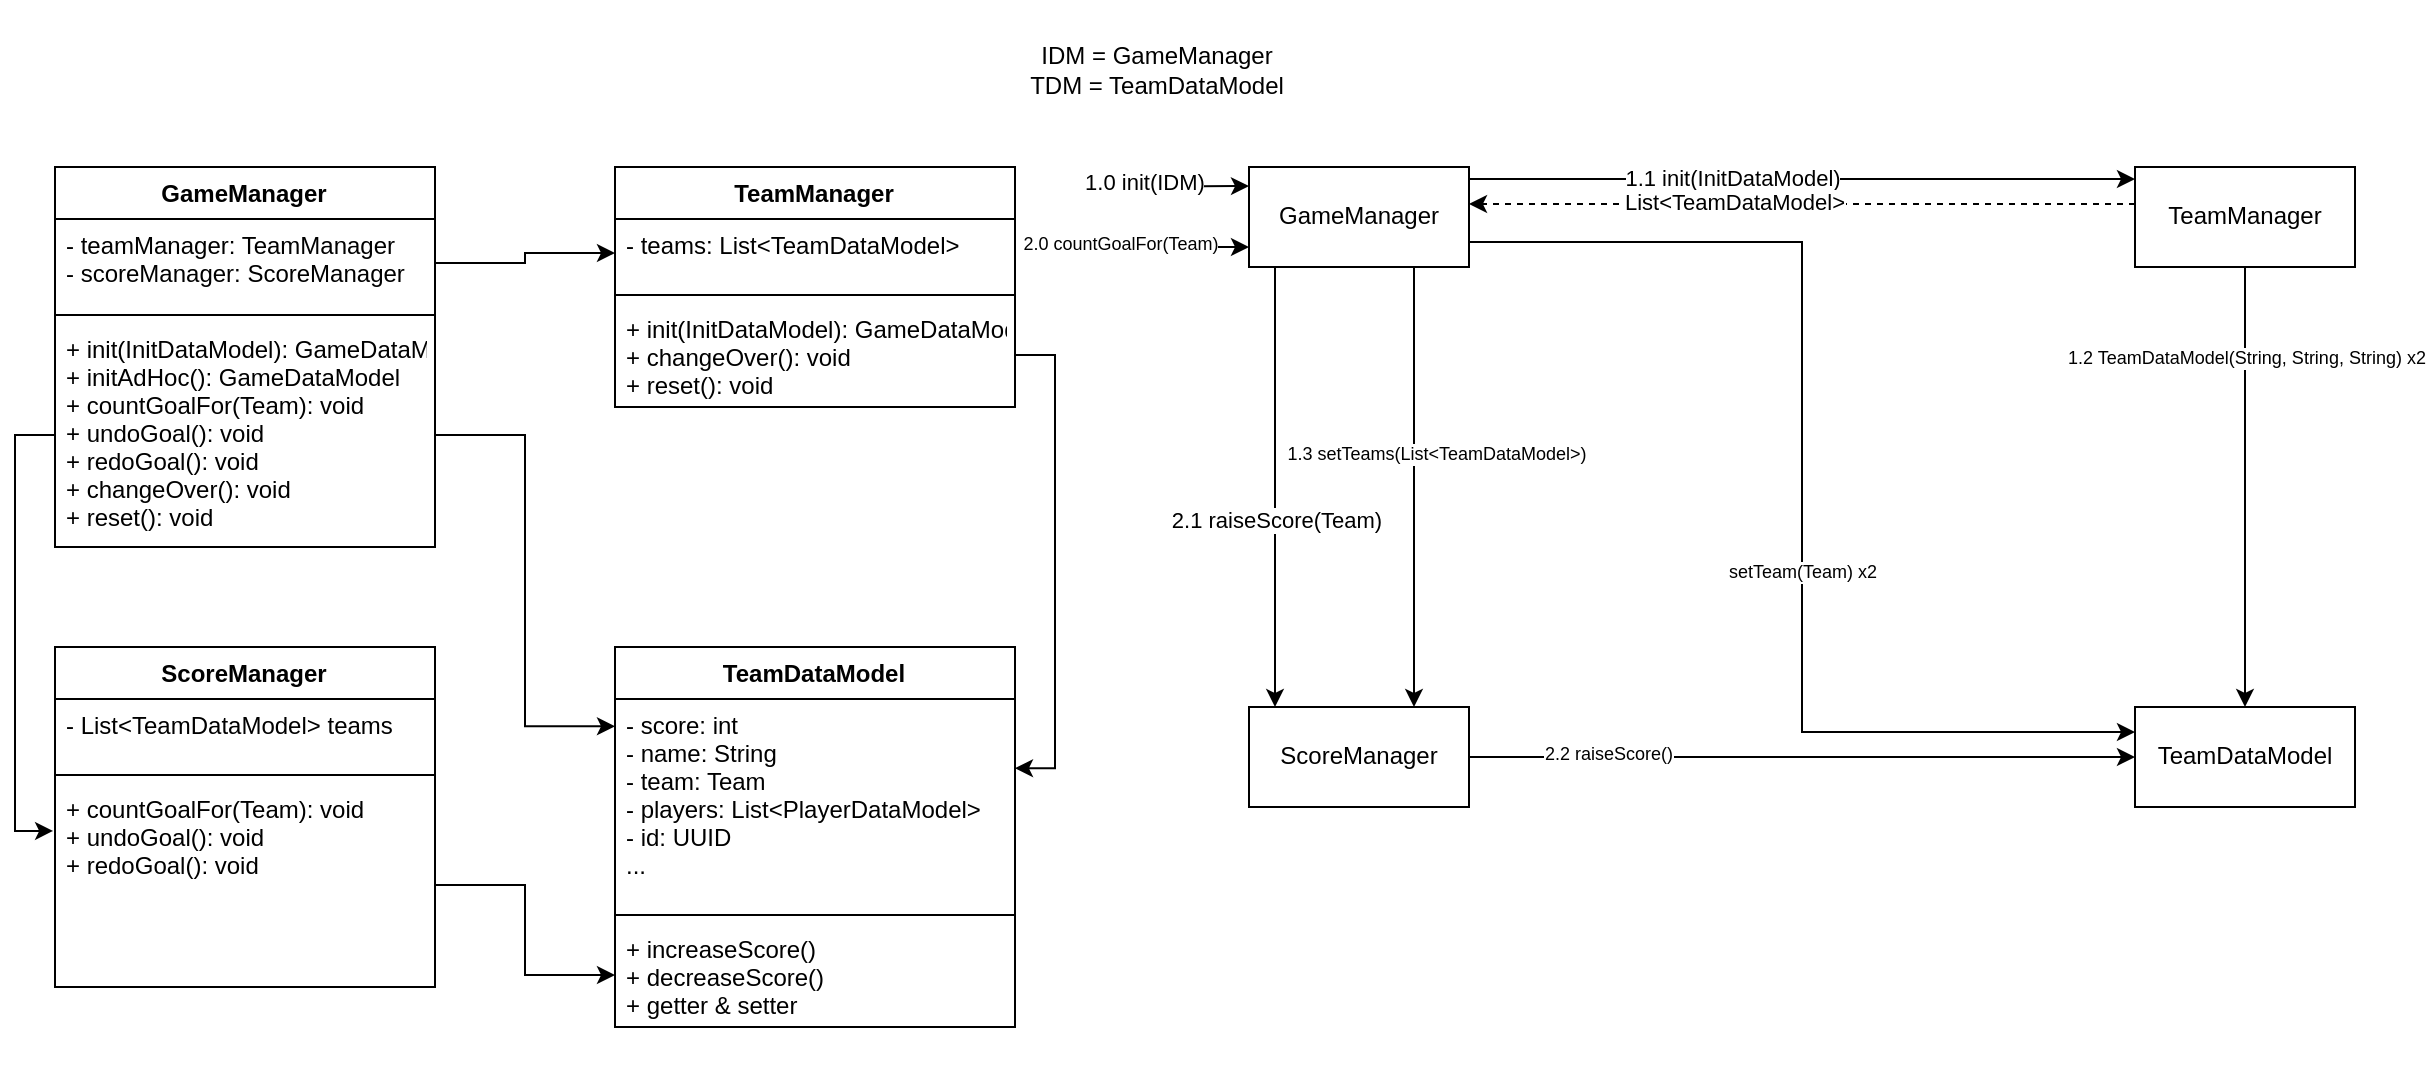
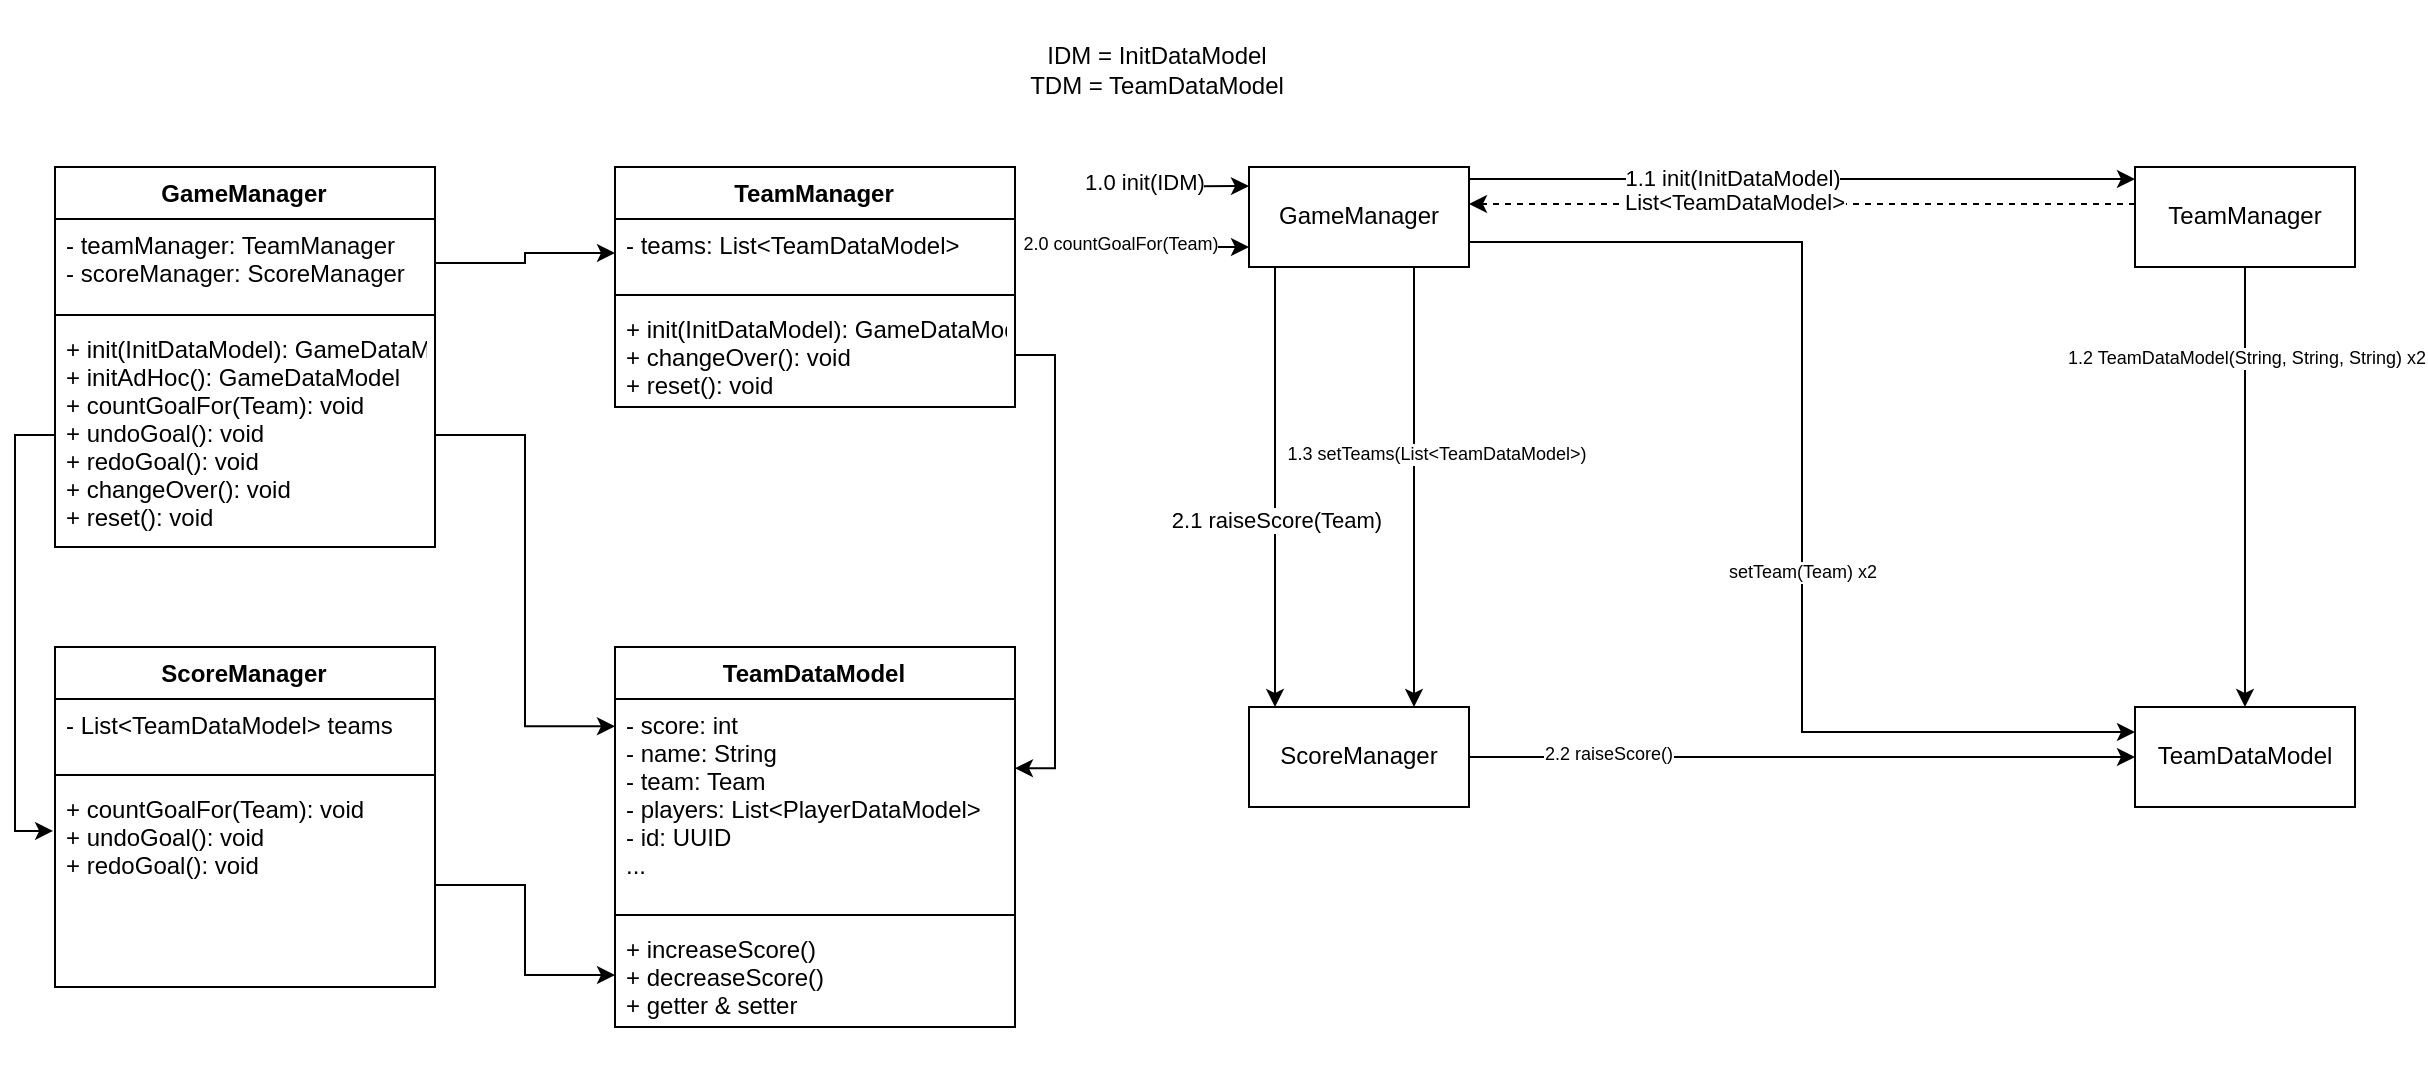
node "IDM = GameManager TDM = TeamDataModel": label "IDM = GameManager TDM = TeamDataModel" -> "IDM = InitDataModel TDM = TeamDataModel"
